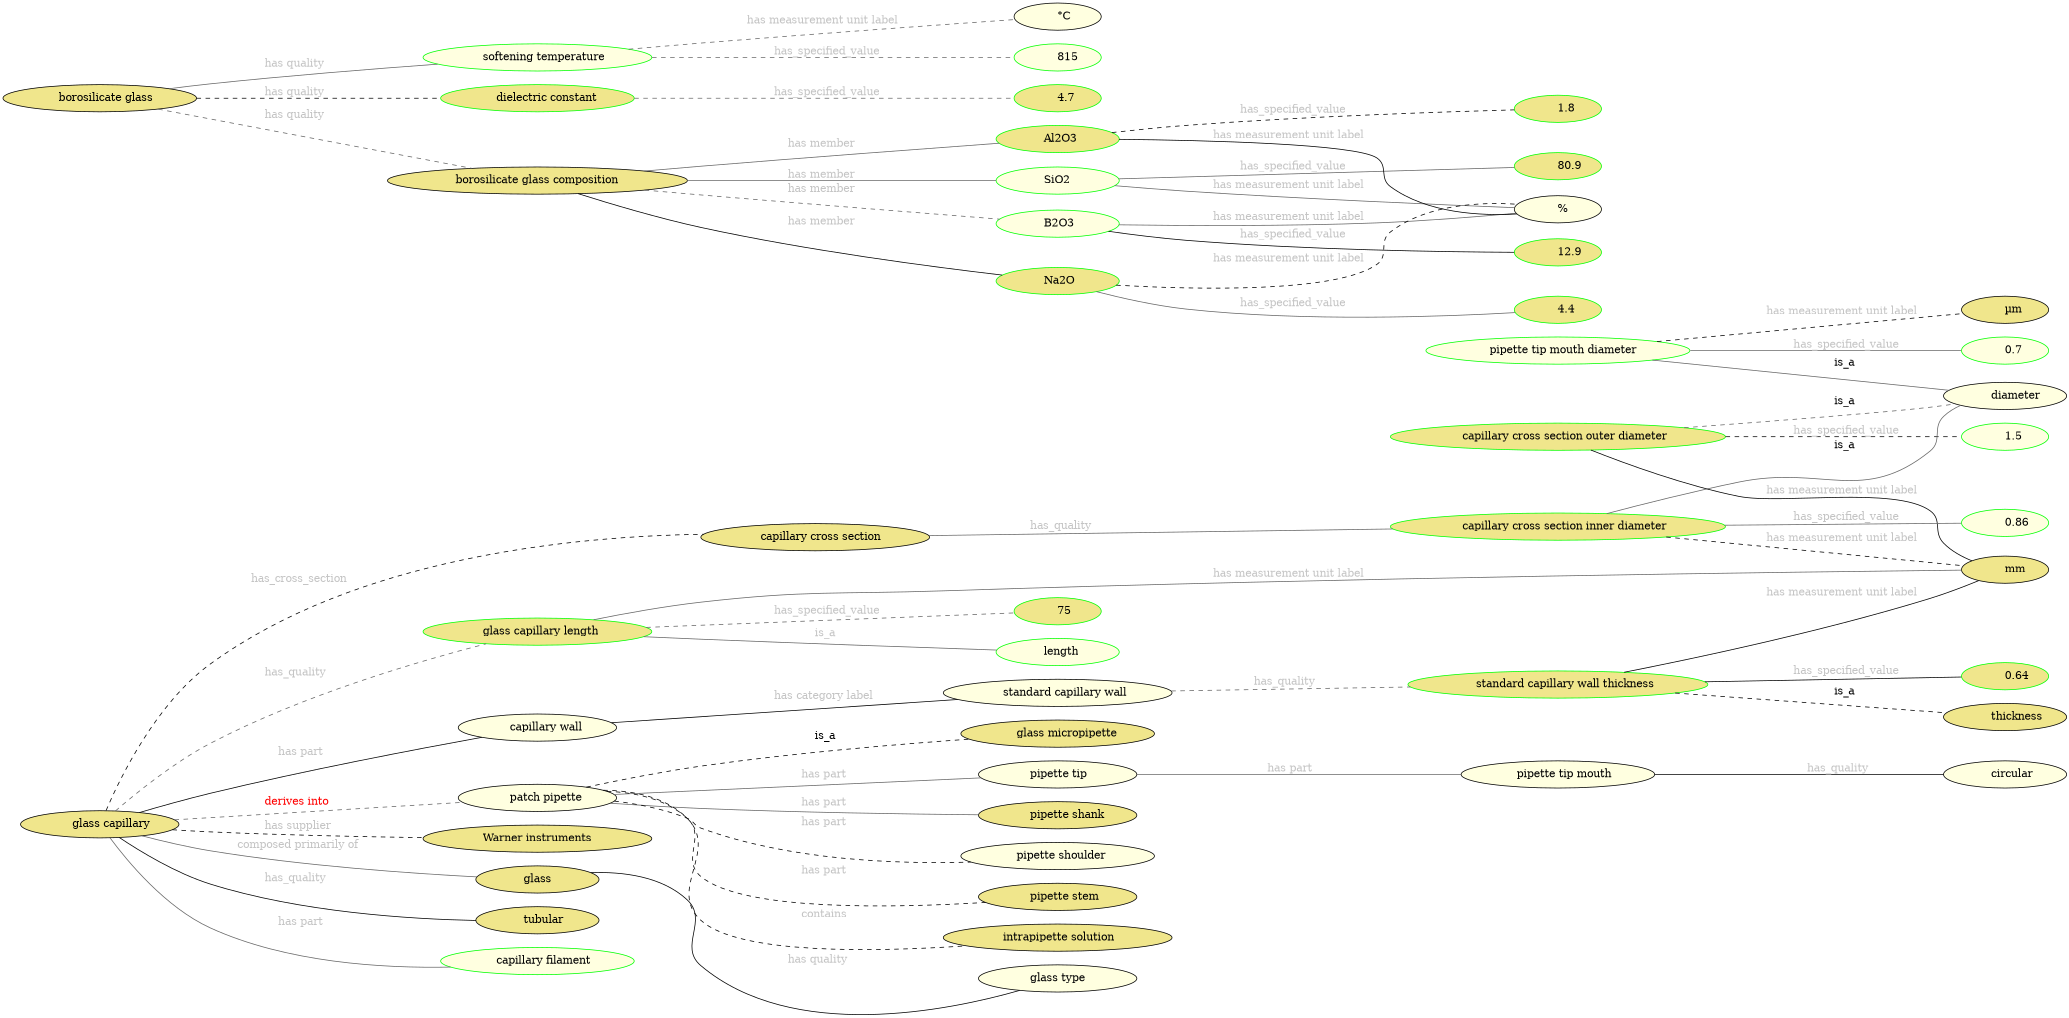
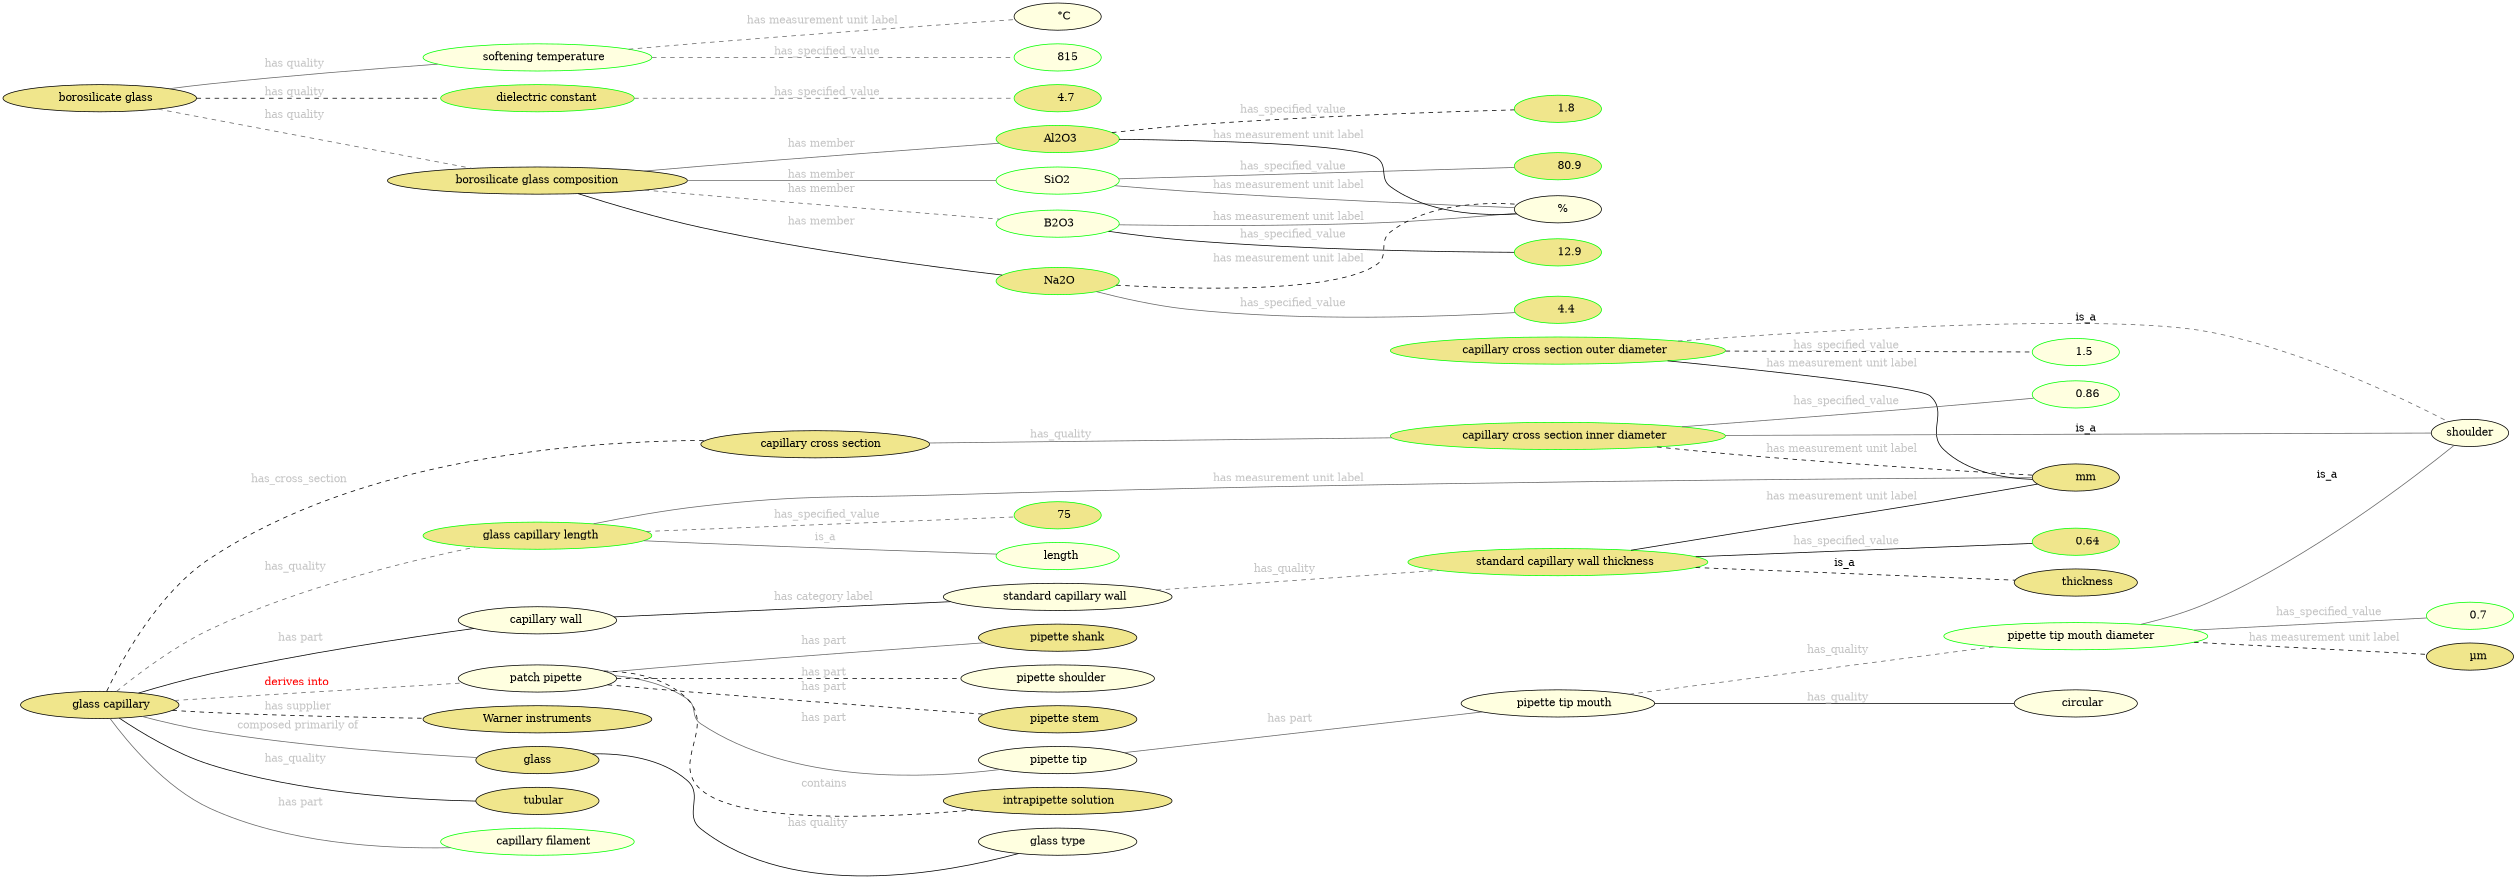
node "diameter": label "diameter" -> "shoulder"
edge "pipette tip mouth diameter" -- "pipette tip mouth": added, label "has_quality"
node "glass micropipette": removed
